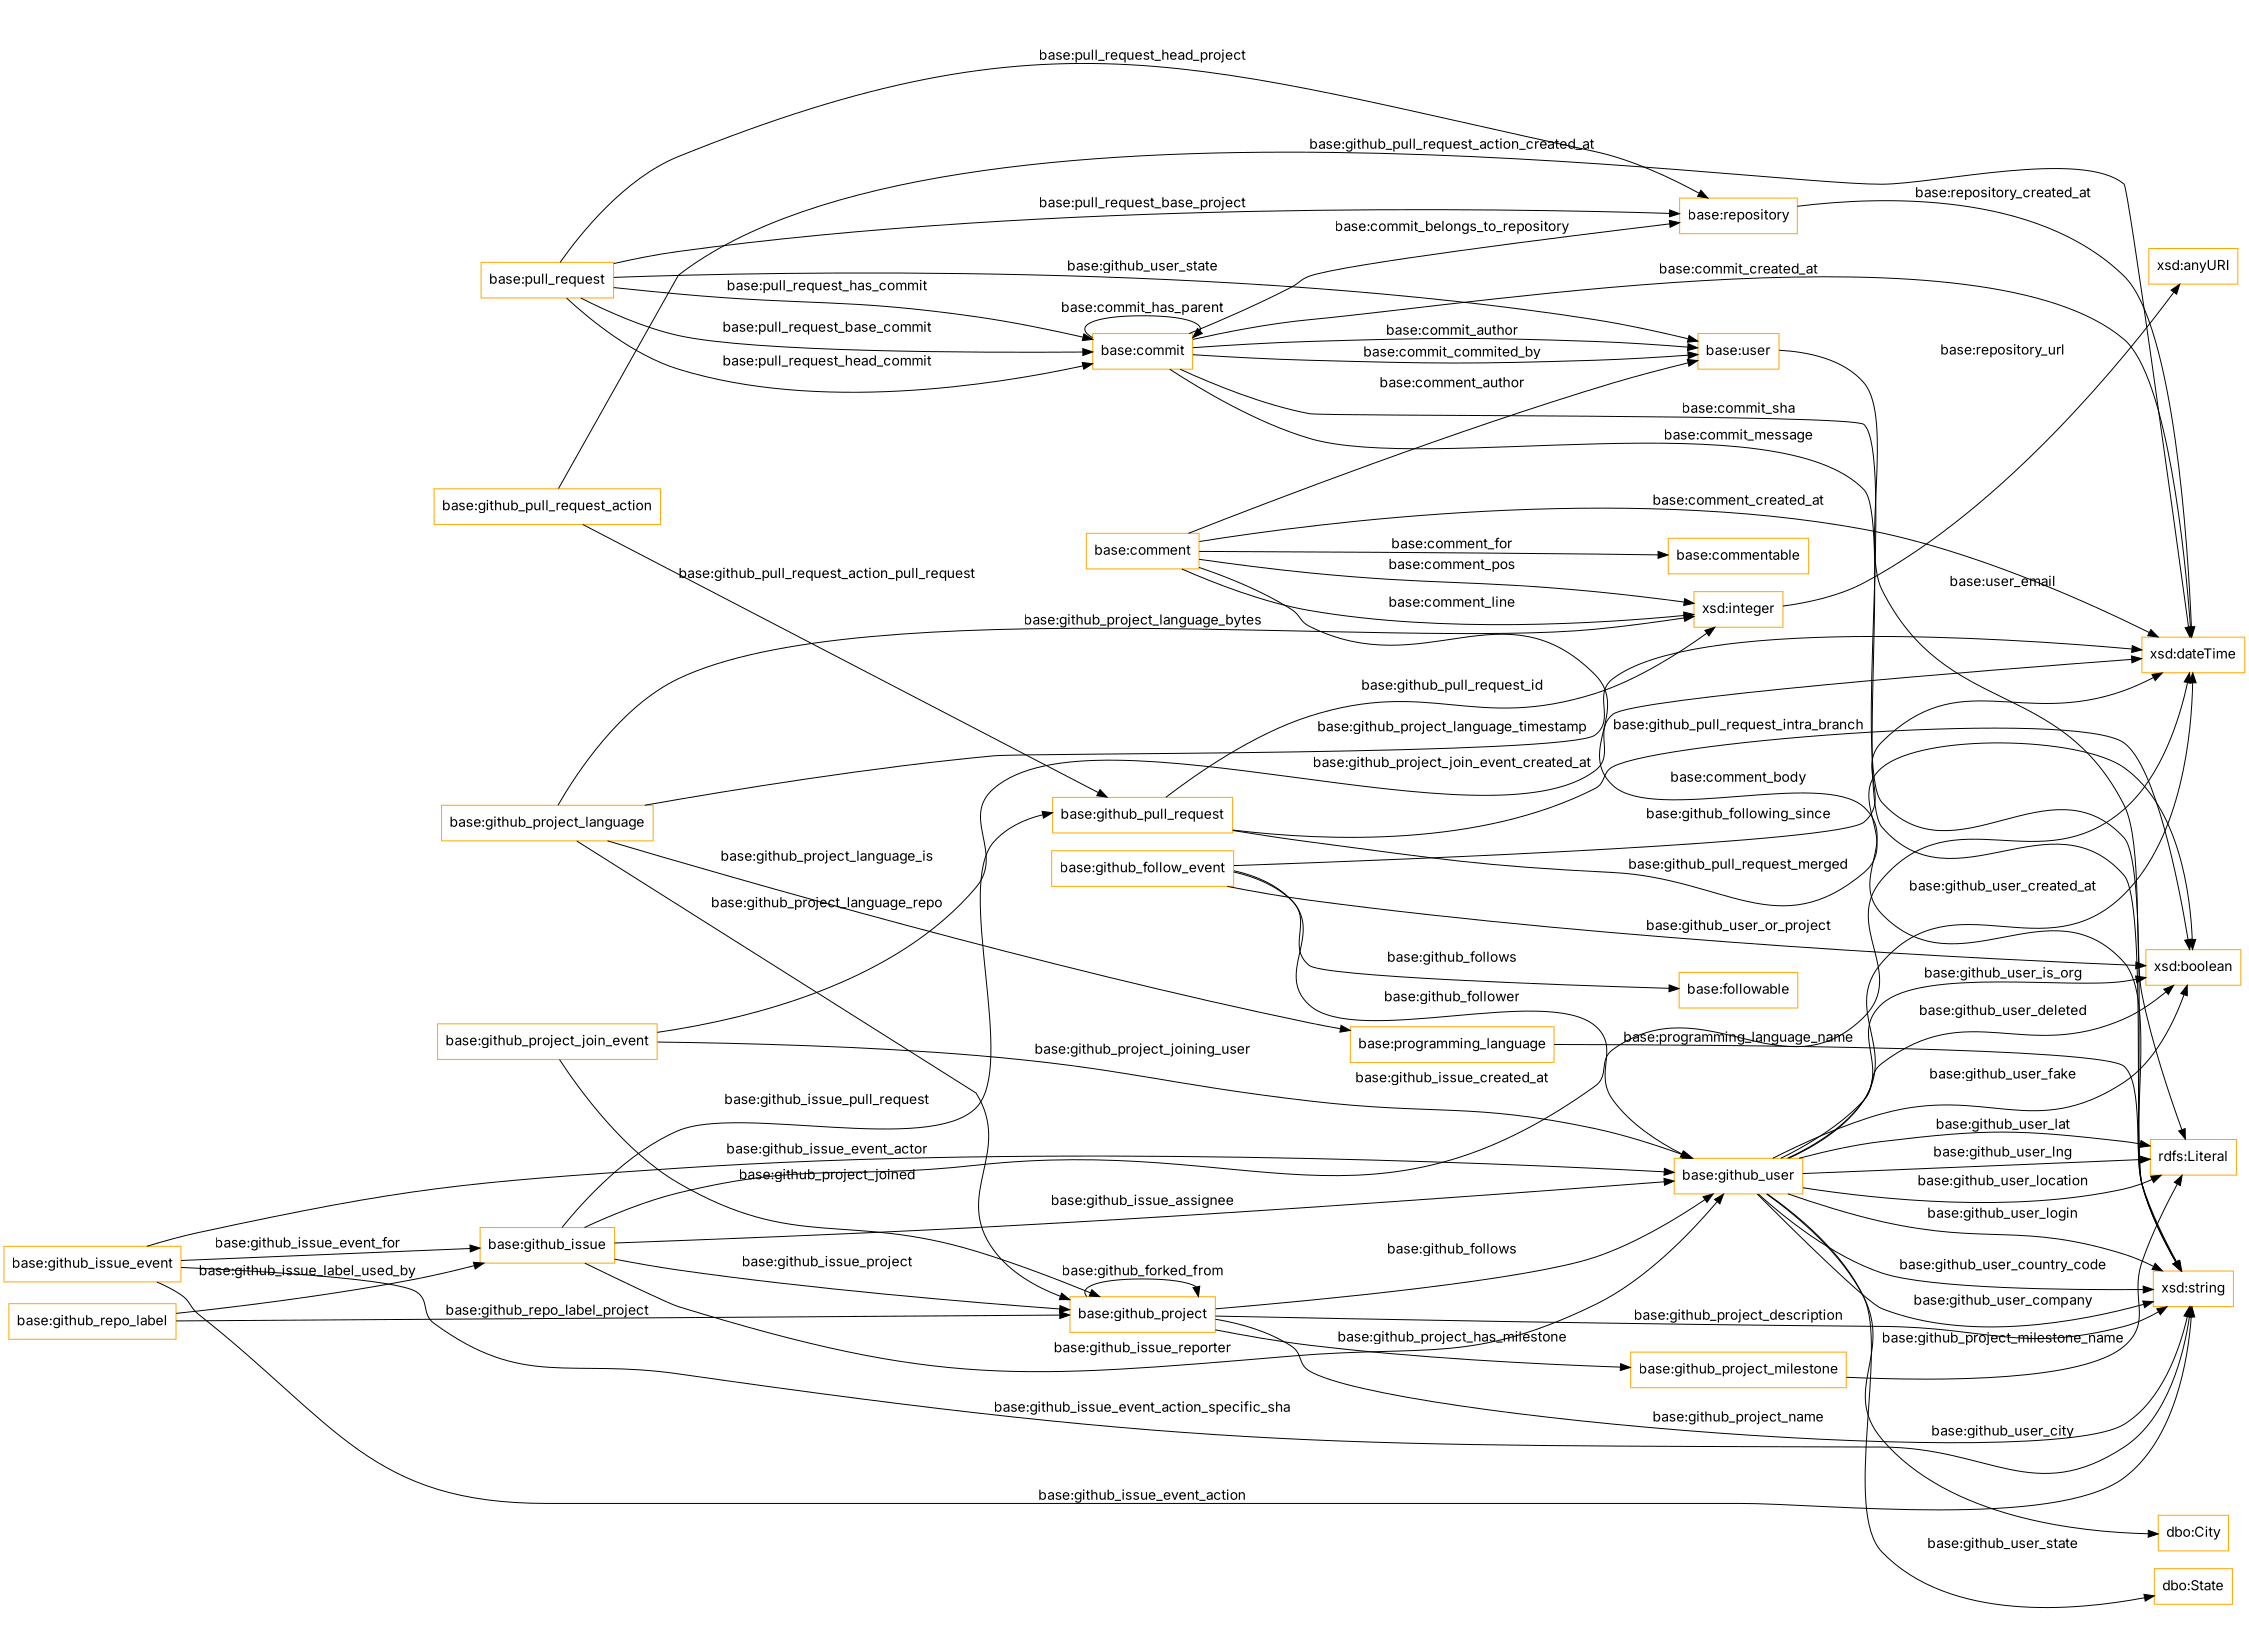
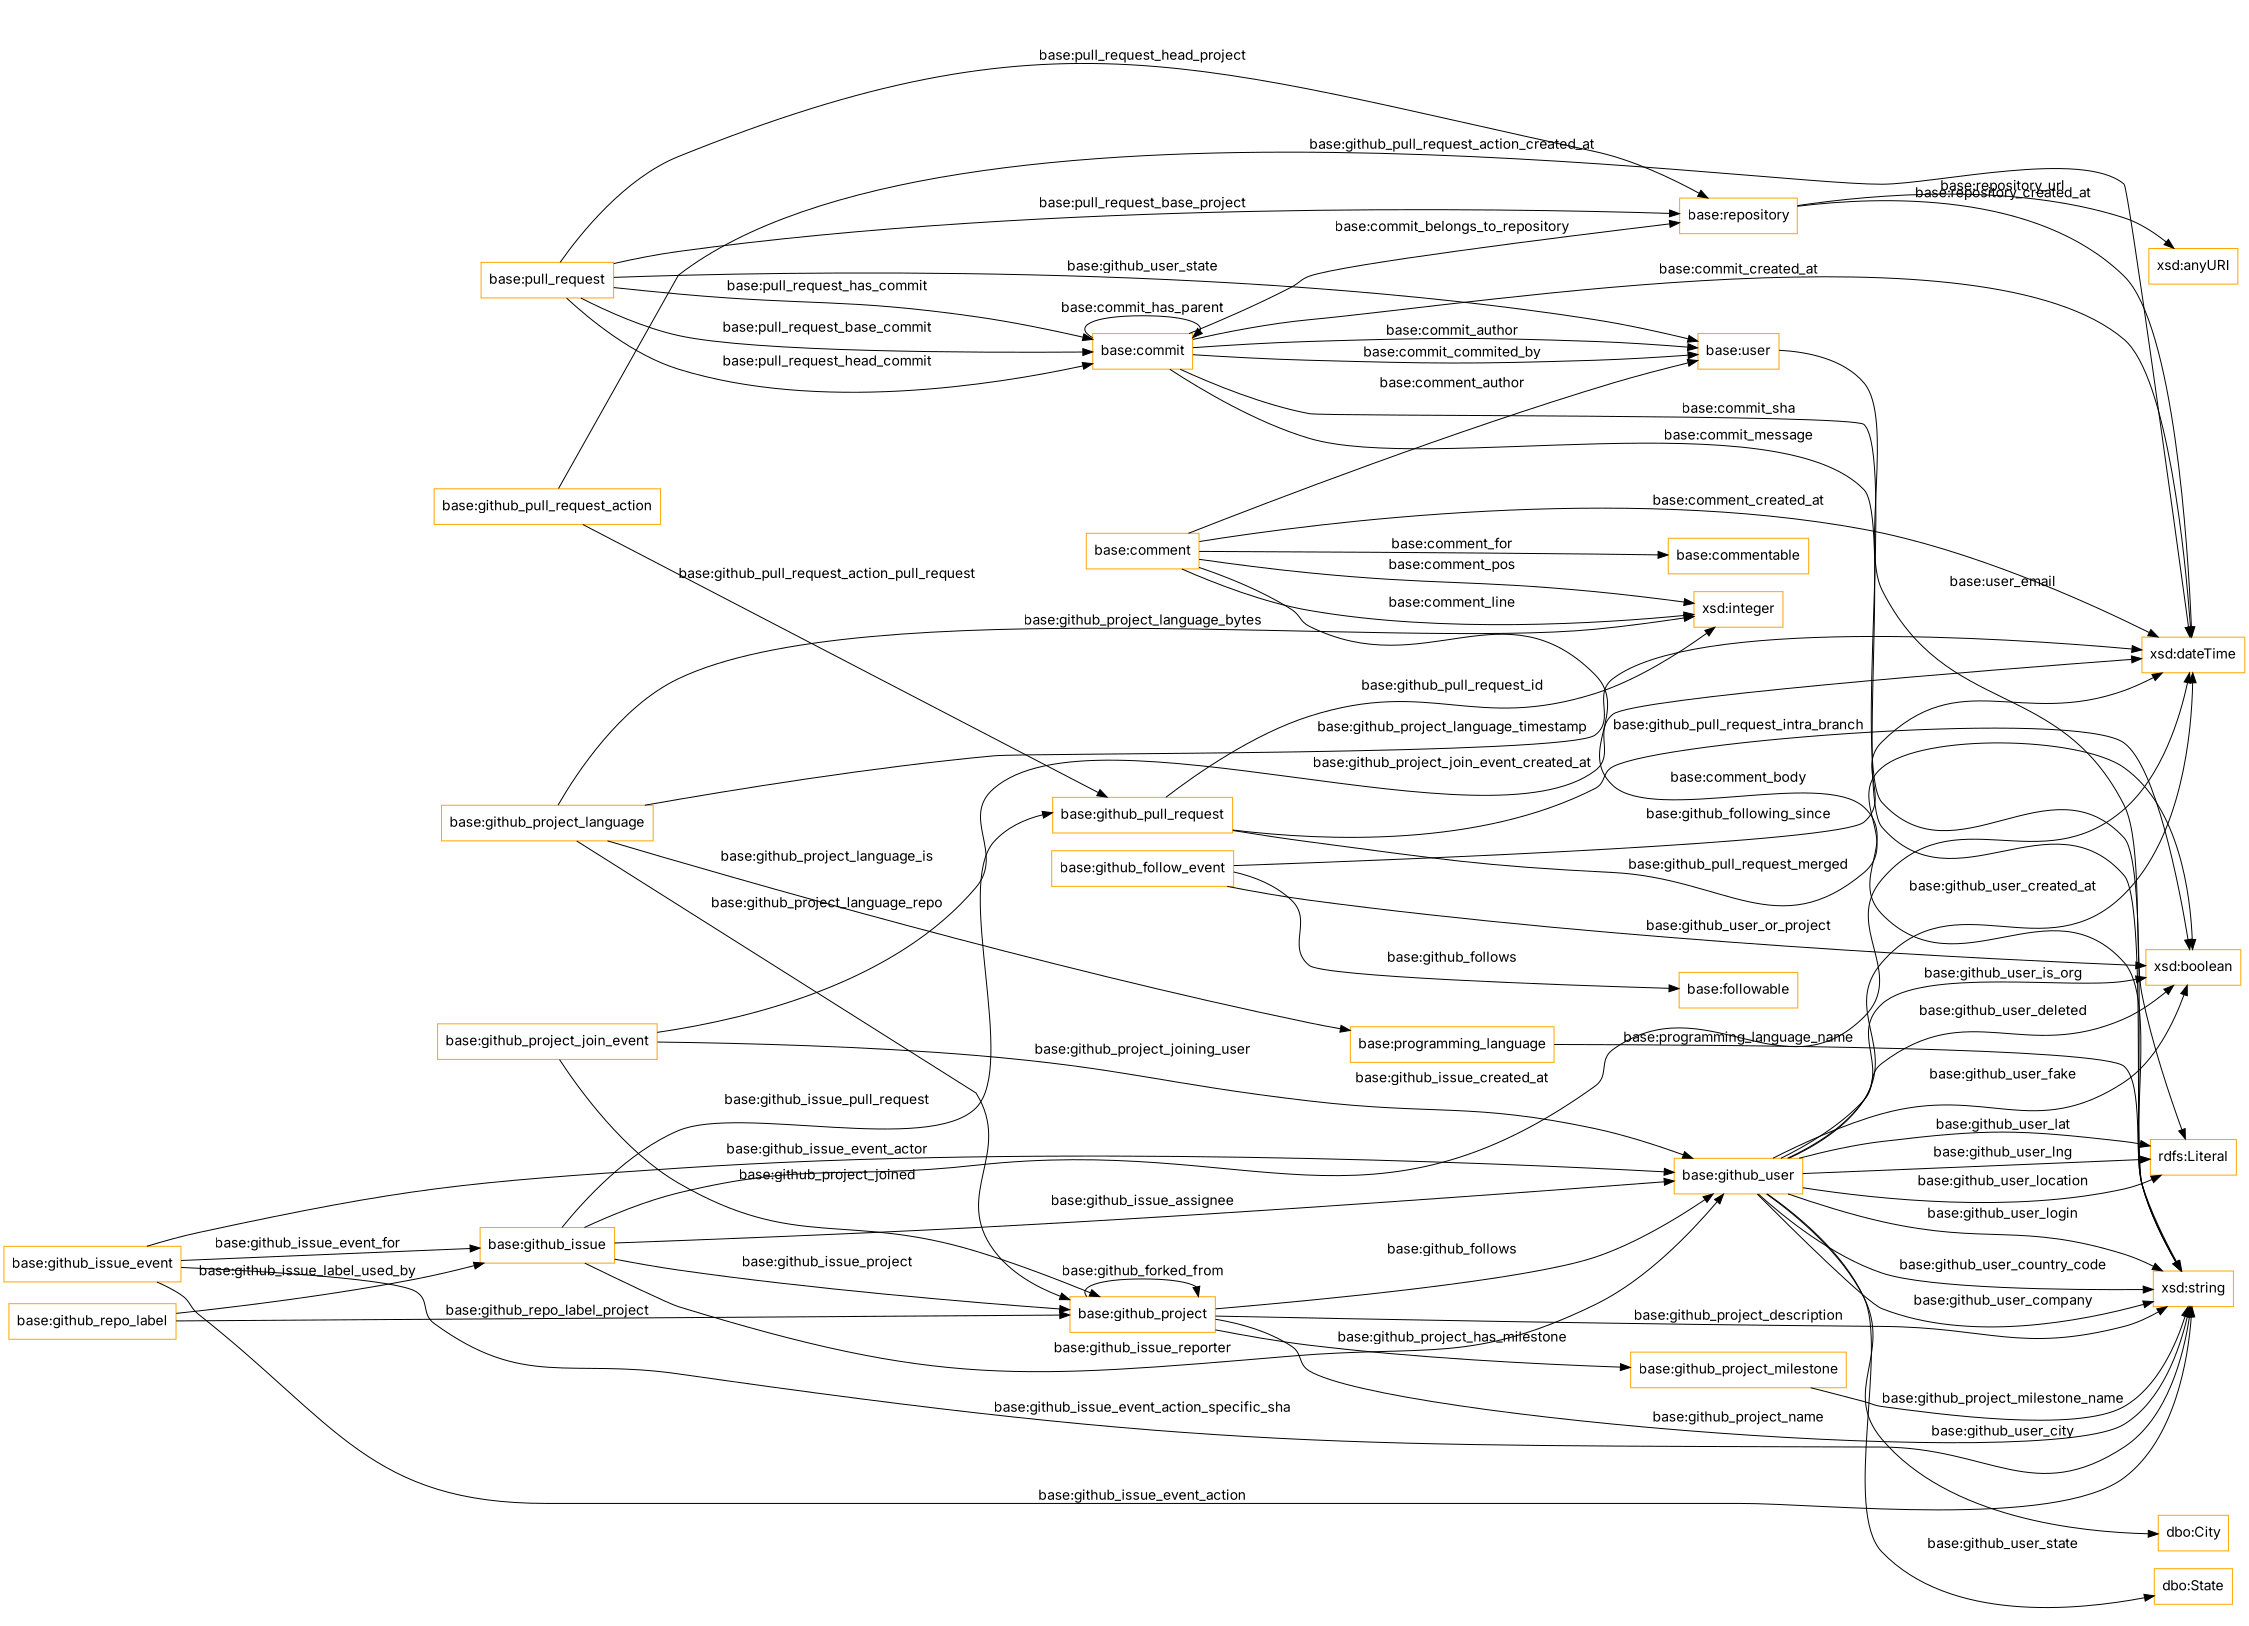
edge "xsd:integer" -> "xsd:anyURI": now "base:repository" -> "xsd:anyURI"
edge "base:github_follow_event" -> "base:github_user": removed, label "base:github_follower"
edge "base:github_project_milestone" -> "rdfs:Literal": now "base:github_project_milestone" -> "xsd:string"
